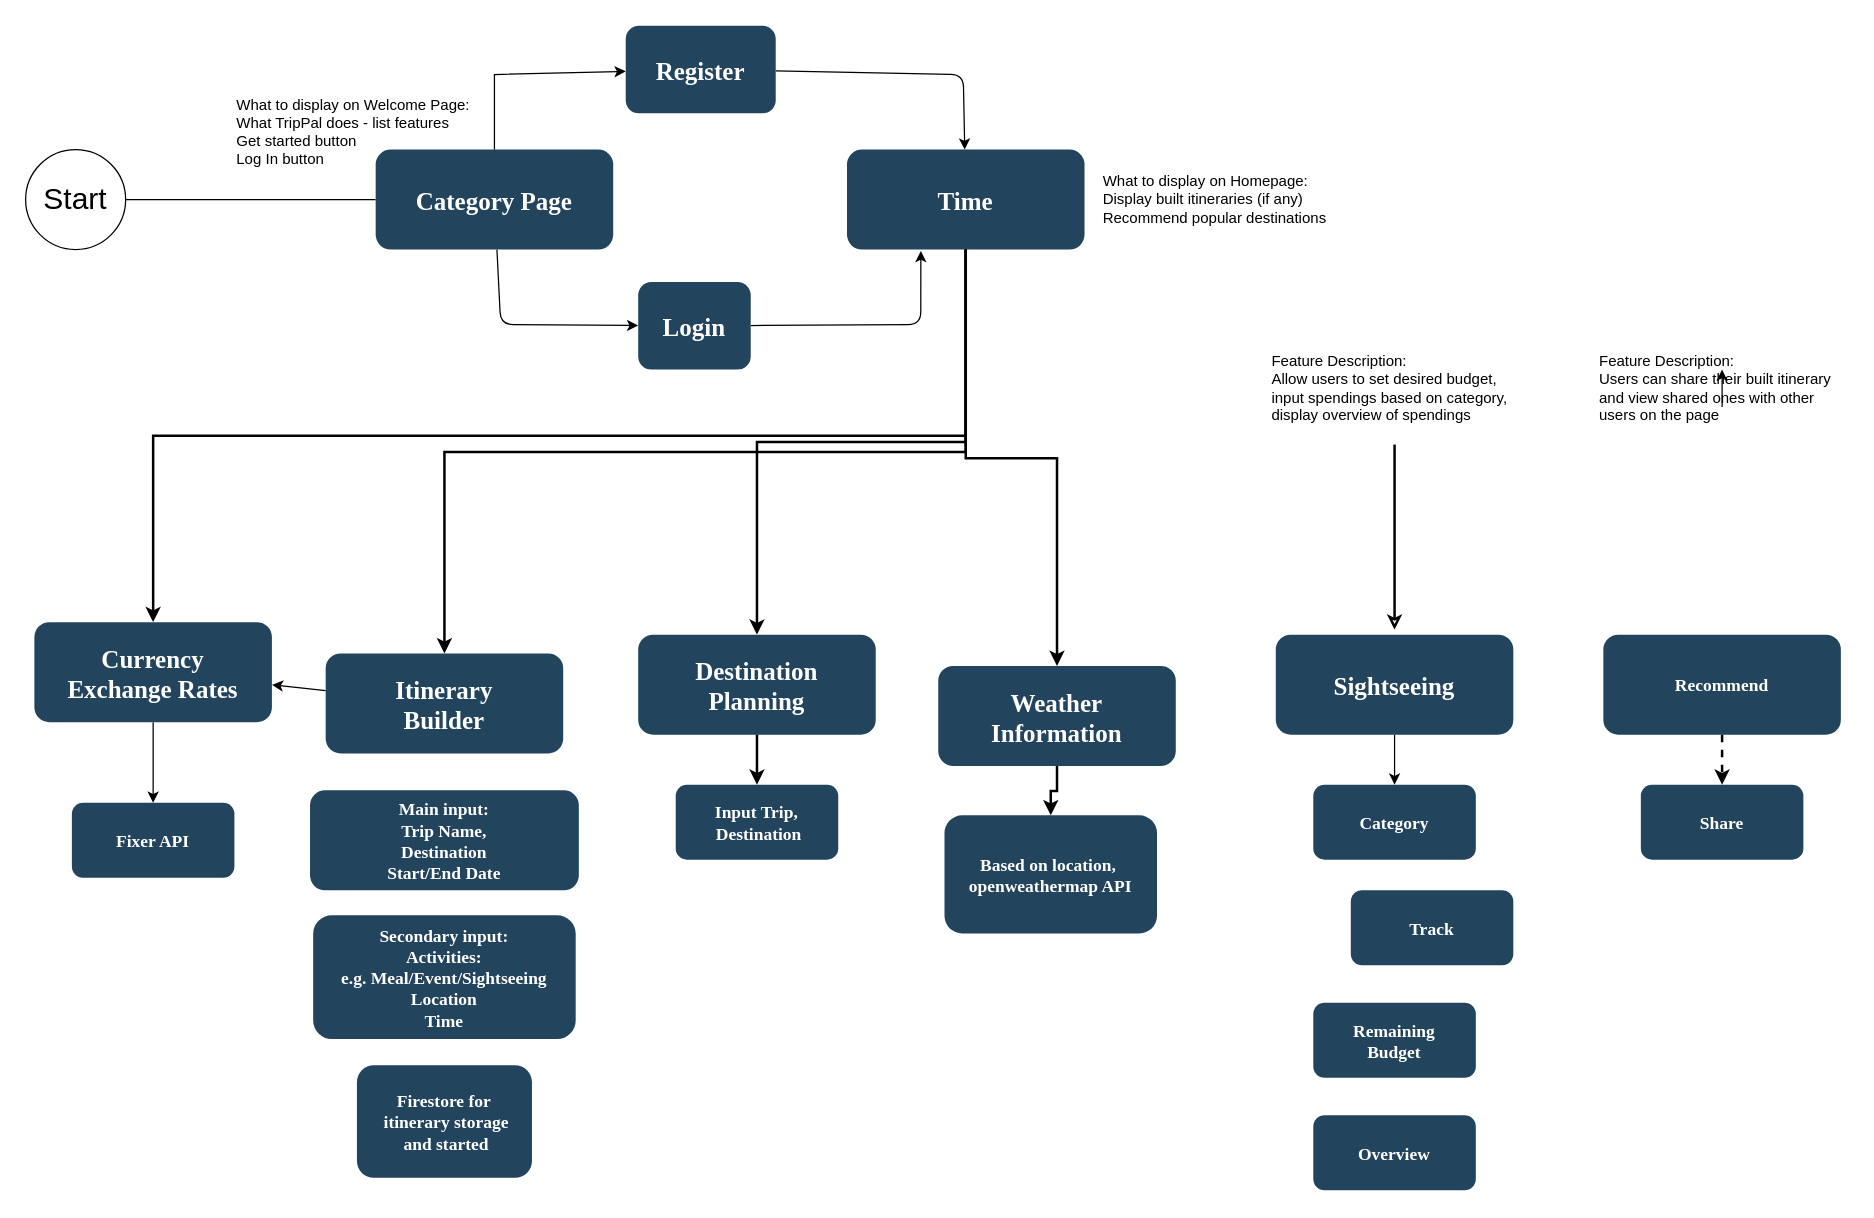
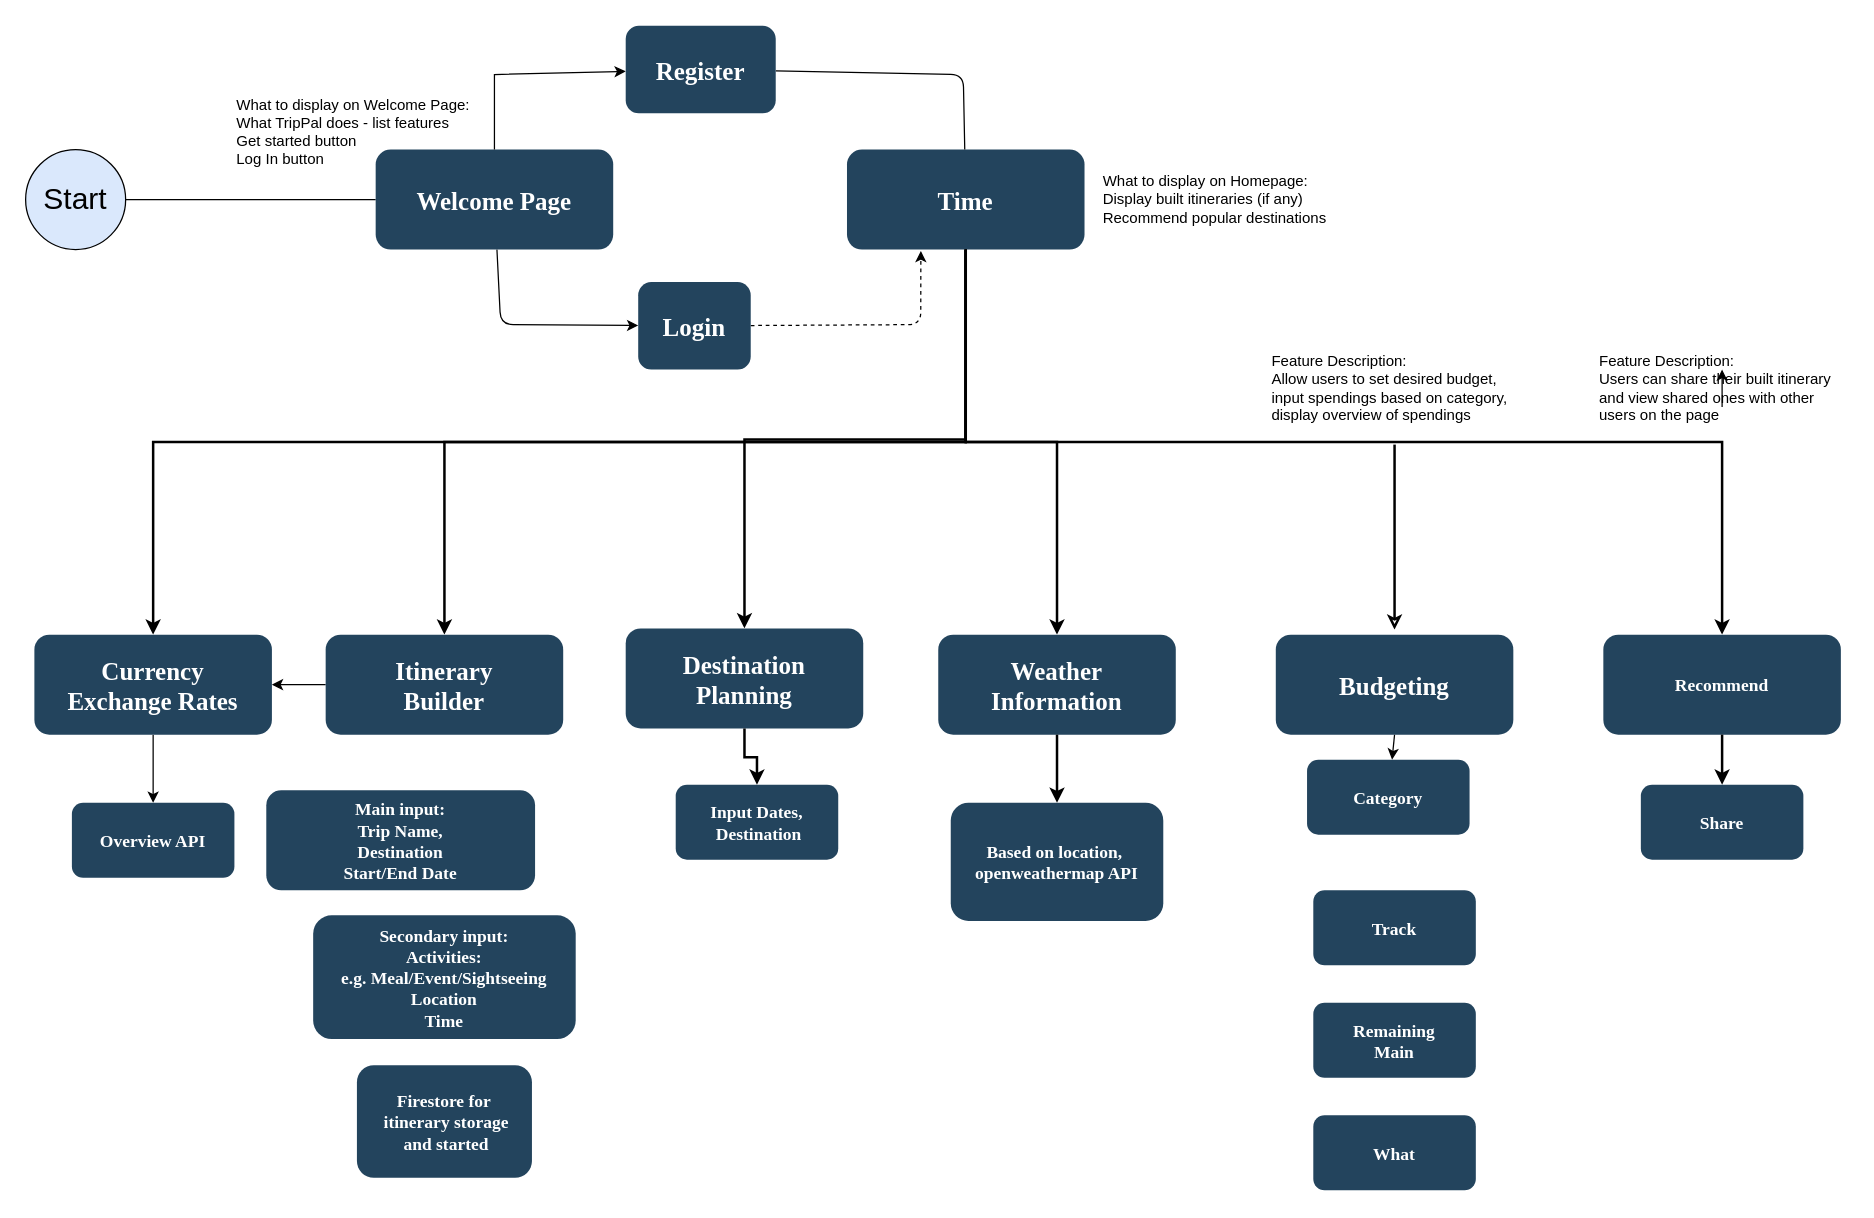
edge "Register" -> "Time": arrowhead classic -> none
node "Start": fillcolor #ffffff -> #dae8fc
node "Category Page": label "Category Page" -> "Welcome Page"
edge "Login" -> "Time": style solid -> dashed
edge "Time" -> "Recommend": added
node "Currency Exchange Rates": moved (153, 672) -> (153, 684)
node "Destination Planning": moved (757, 684) -> (744, 678)
node "Sightseeing": label "Sightseeing" -> "Budgeting"
node "Itinerary Builder": moved (444, 703) -> (444, 684)
node "Weather Information": moved (1057, 716) -> (1057, 684)
edge "Recommend" -> "Share": style dashed -> solid
node "Input Trip, Destination": label "Input Trip, Destination" -> "Input Dates, Destination"
node "Category": moved (1394, 822) -> (1388, 797)
node "Main input: Trip Name, Destination Start/End Date": moved (444, 840) -> (401, 840)
node "Fixer API": label "Fixer API" -> "Overview API"
node "Based on location, openweathermap API": moved (1051, 874) -> (1057, 862)
node "Track": moved (1432, 928) -> (1394, 928)
node "Remaining Budget": label "Remaining Budget" -> "Remaining Main"
node "Overview": label "Overview" -> "What"
